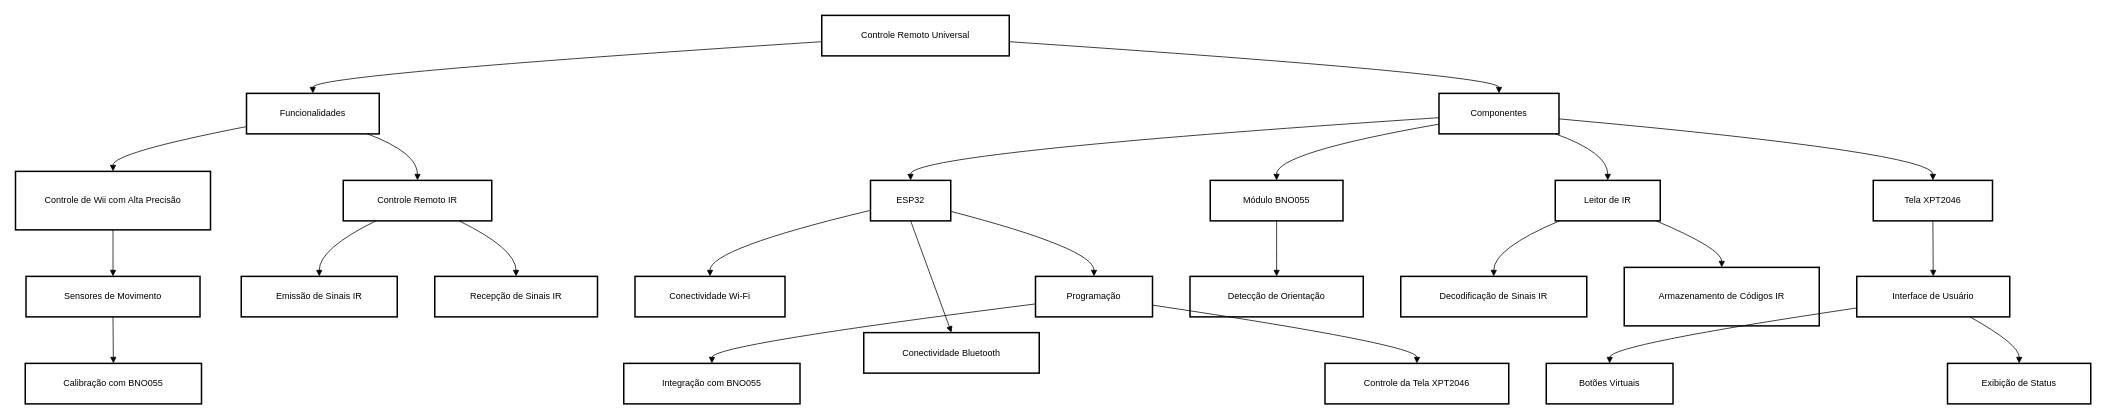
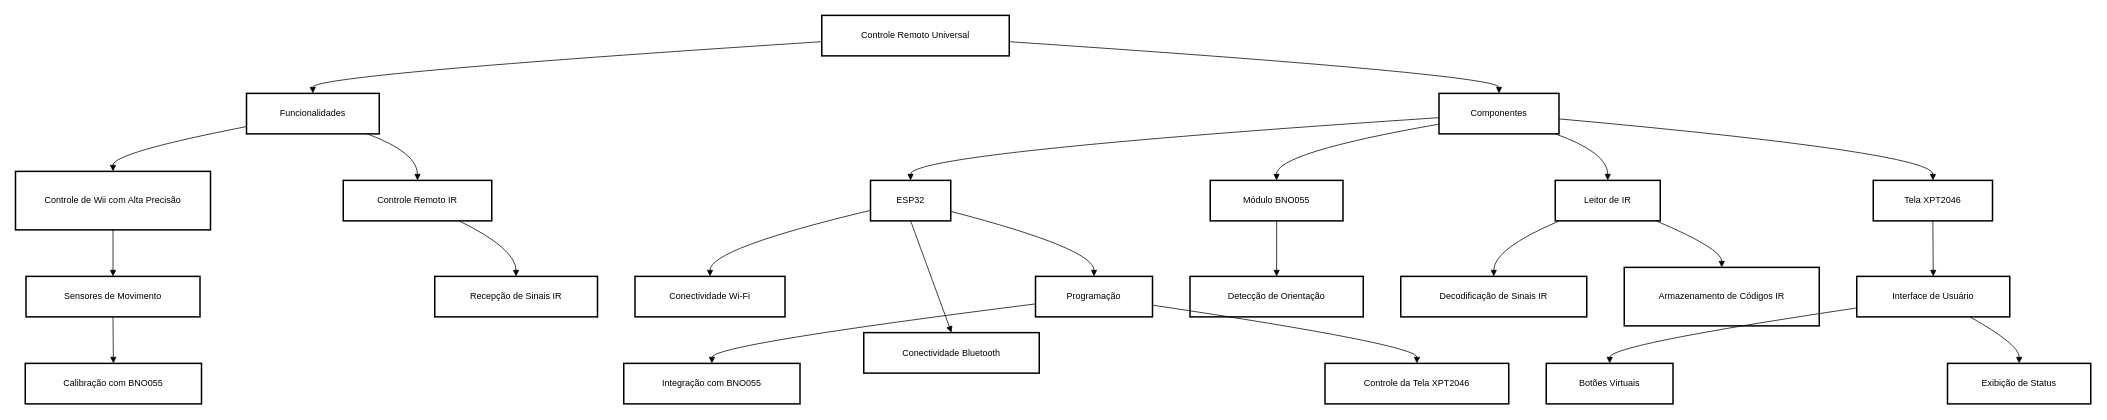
edge "Controle Remoto IR" -> "Emissão de Sinais IR": removed
node "Emissão de Sinais IR": removed
